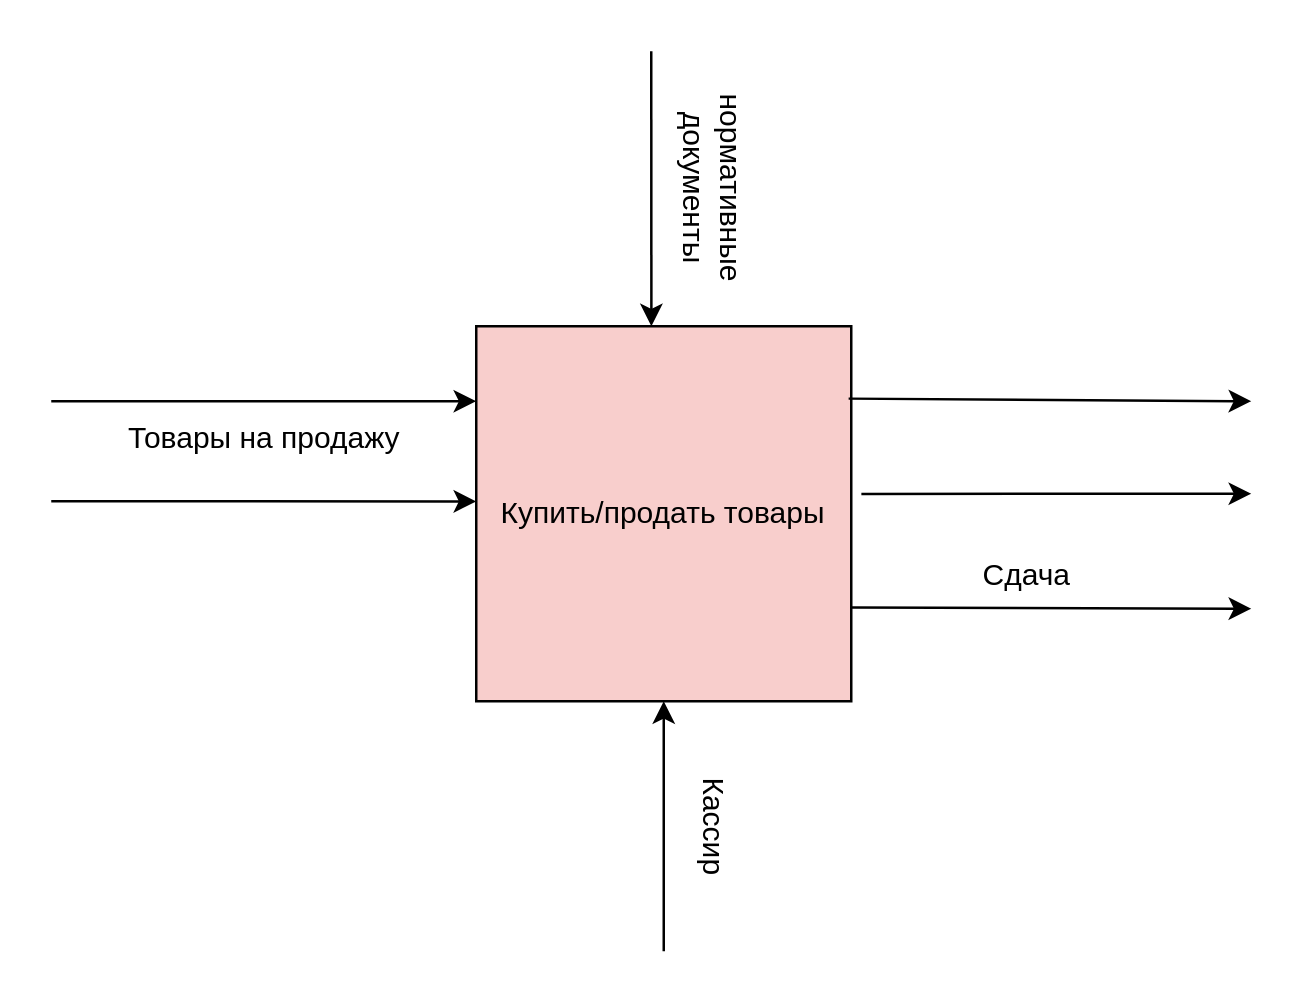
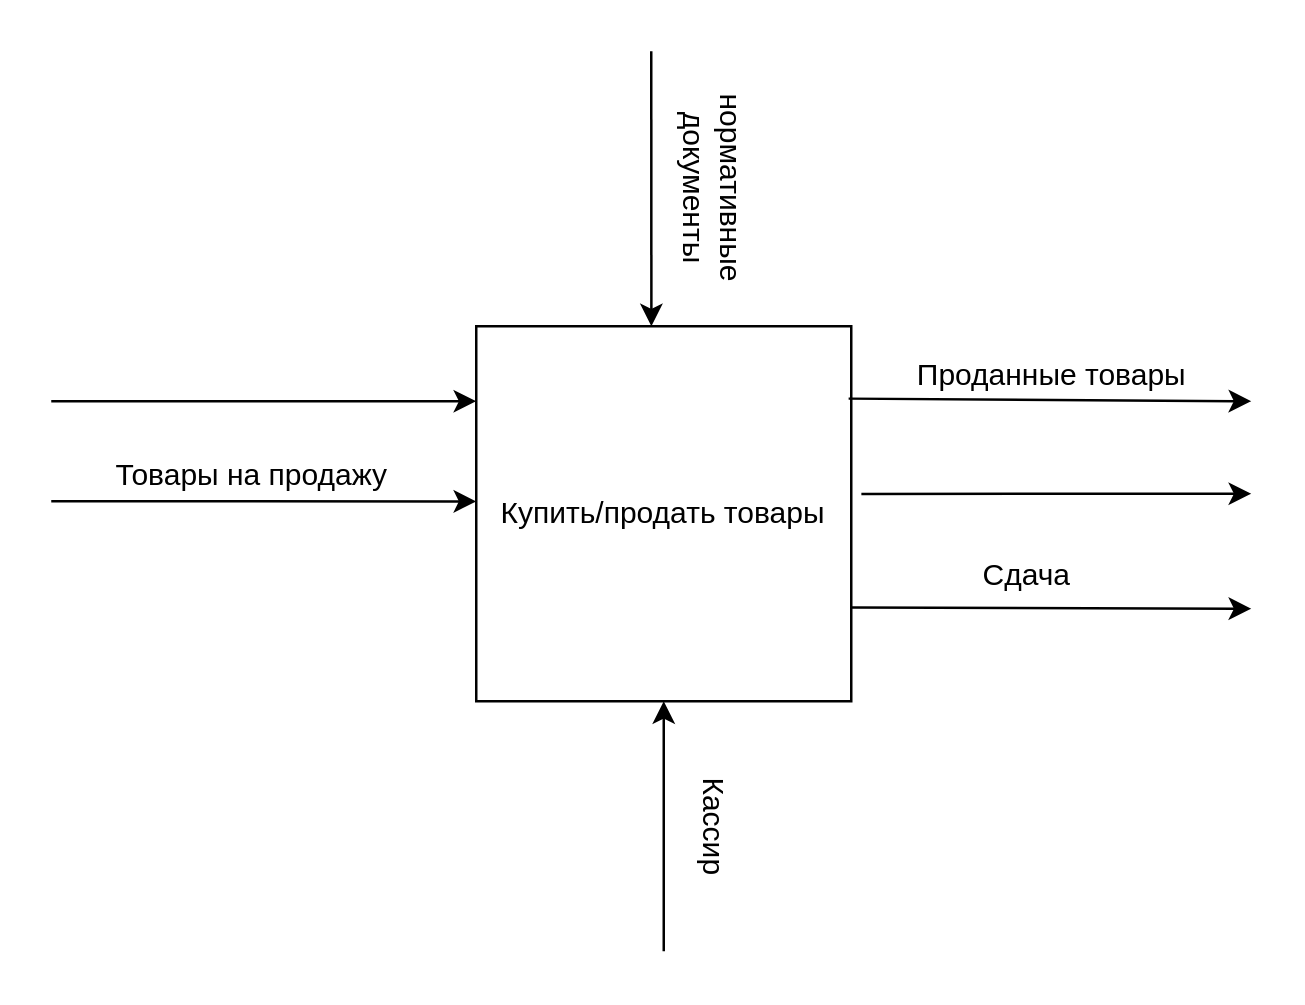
node "Проданные товары": added
node "Товары на продажу": moved (264, 439) -> (251, 476)
node "Купить/продать товары": fillcolor #f8cecc -> #ffffff
